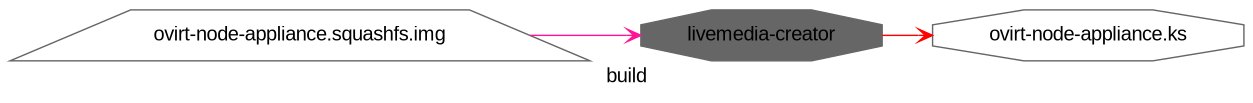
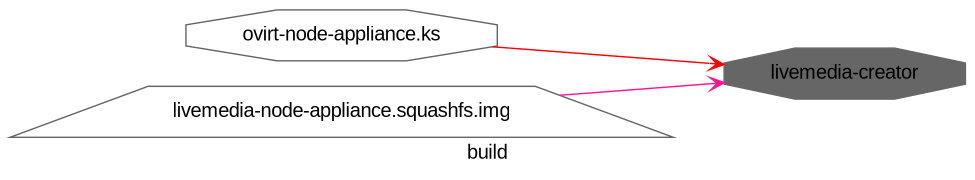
node "ovirt-node-appliance.squashfs.img": label "ovirt-node-appliance.squashfs.img" -> "livemedia-node-appliance.squashfs.img"
edge "livemedia-creator" -> "ovirt-node-appliance.ks": reversed
